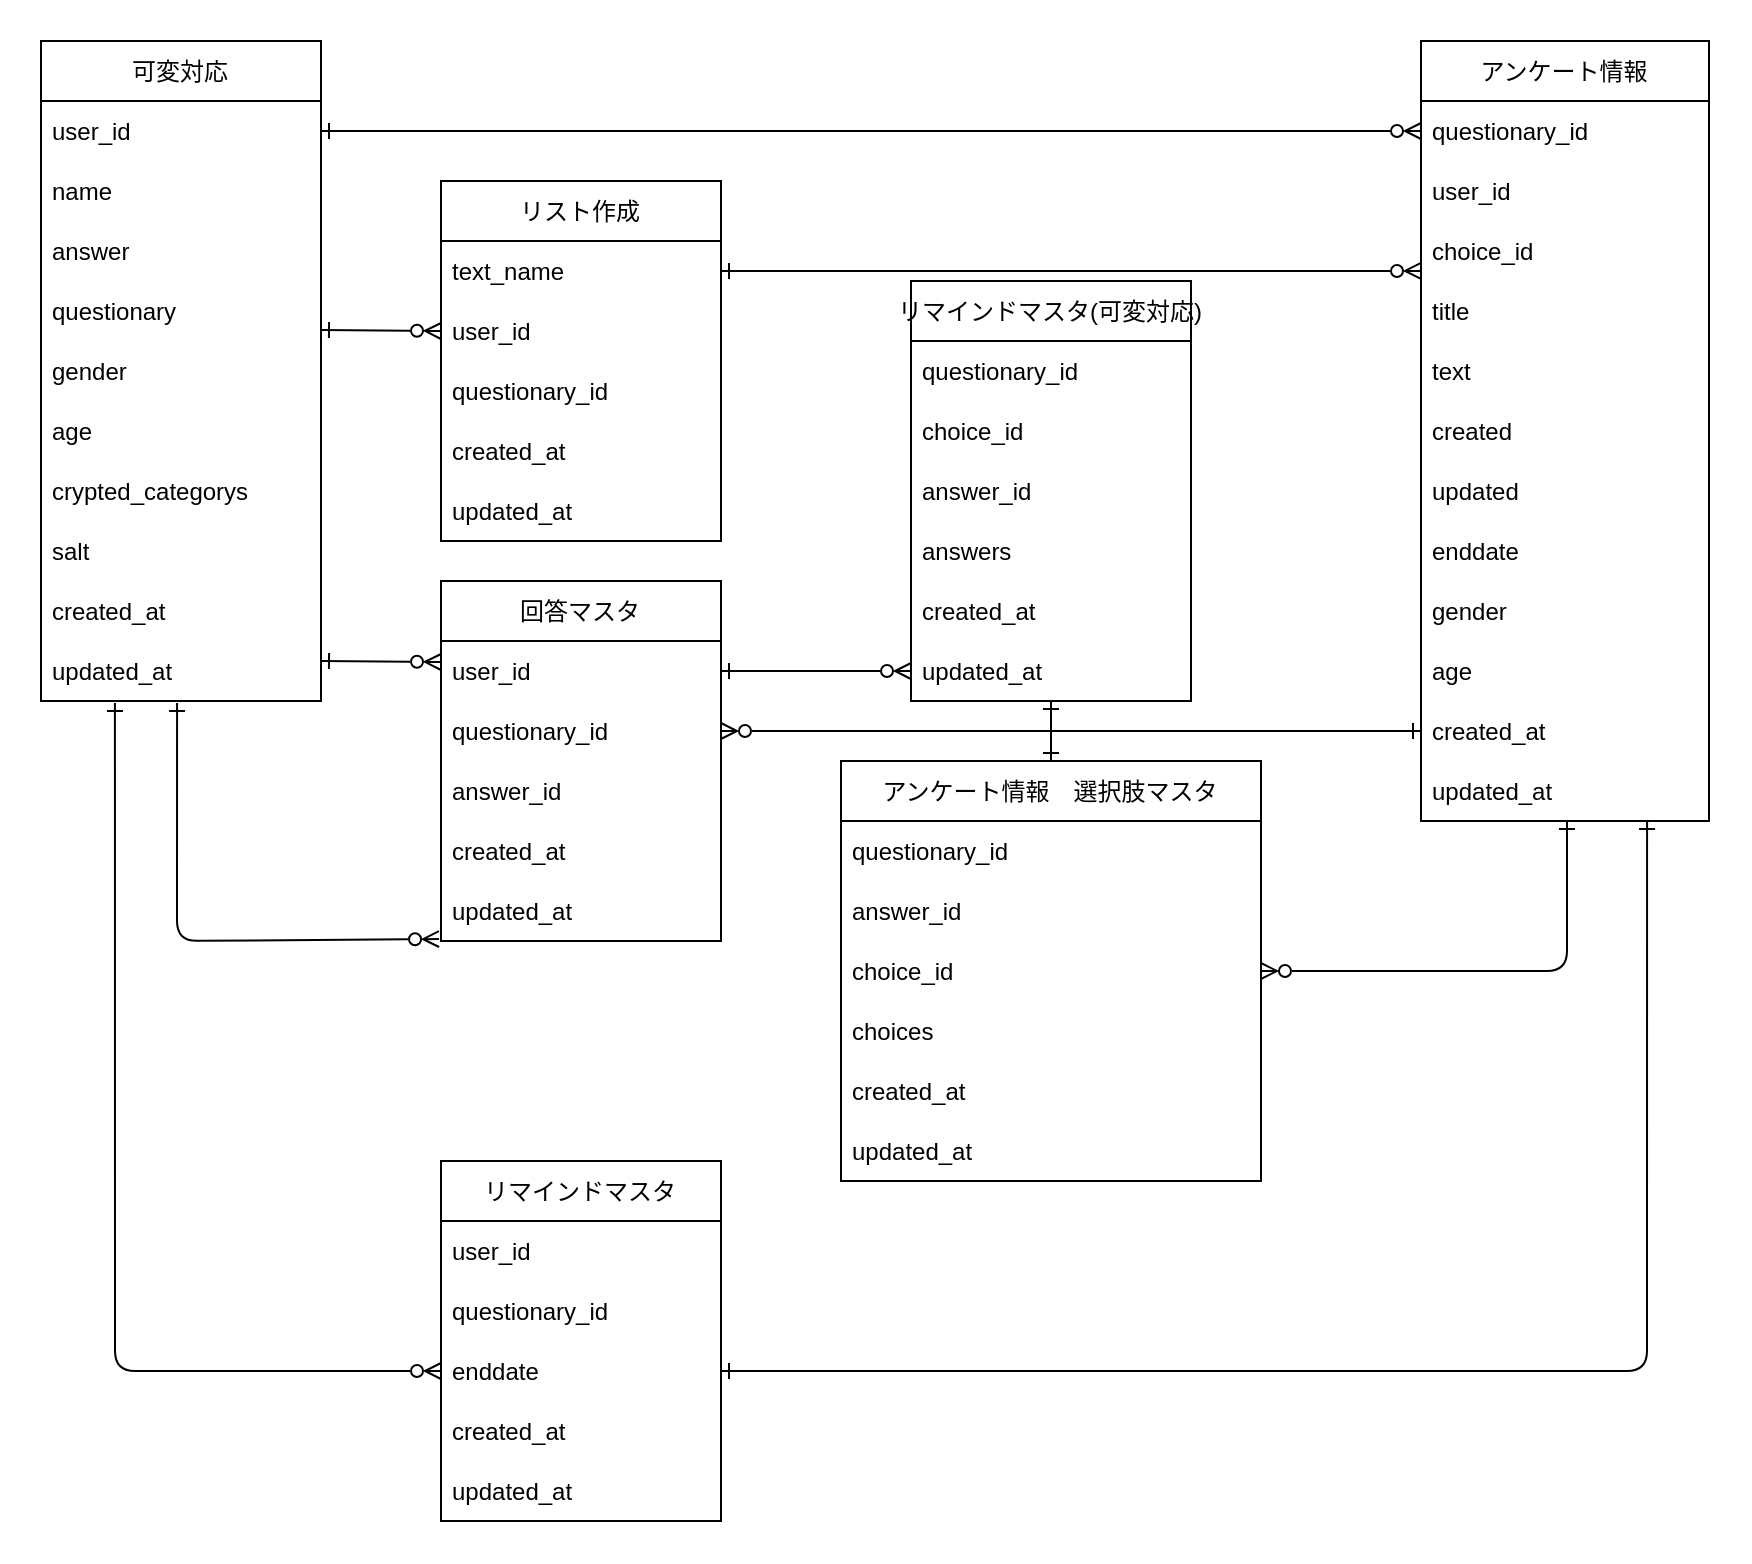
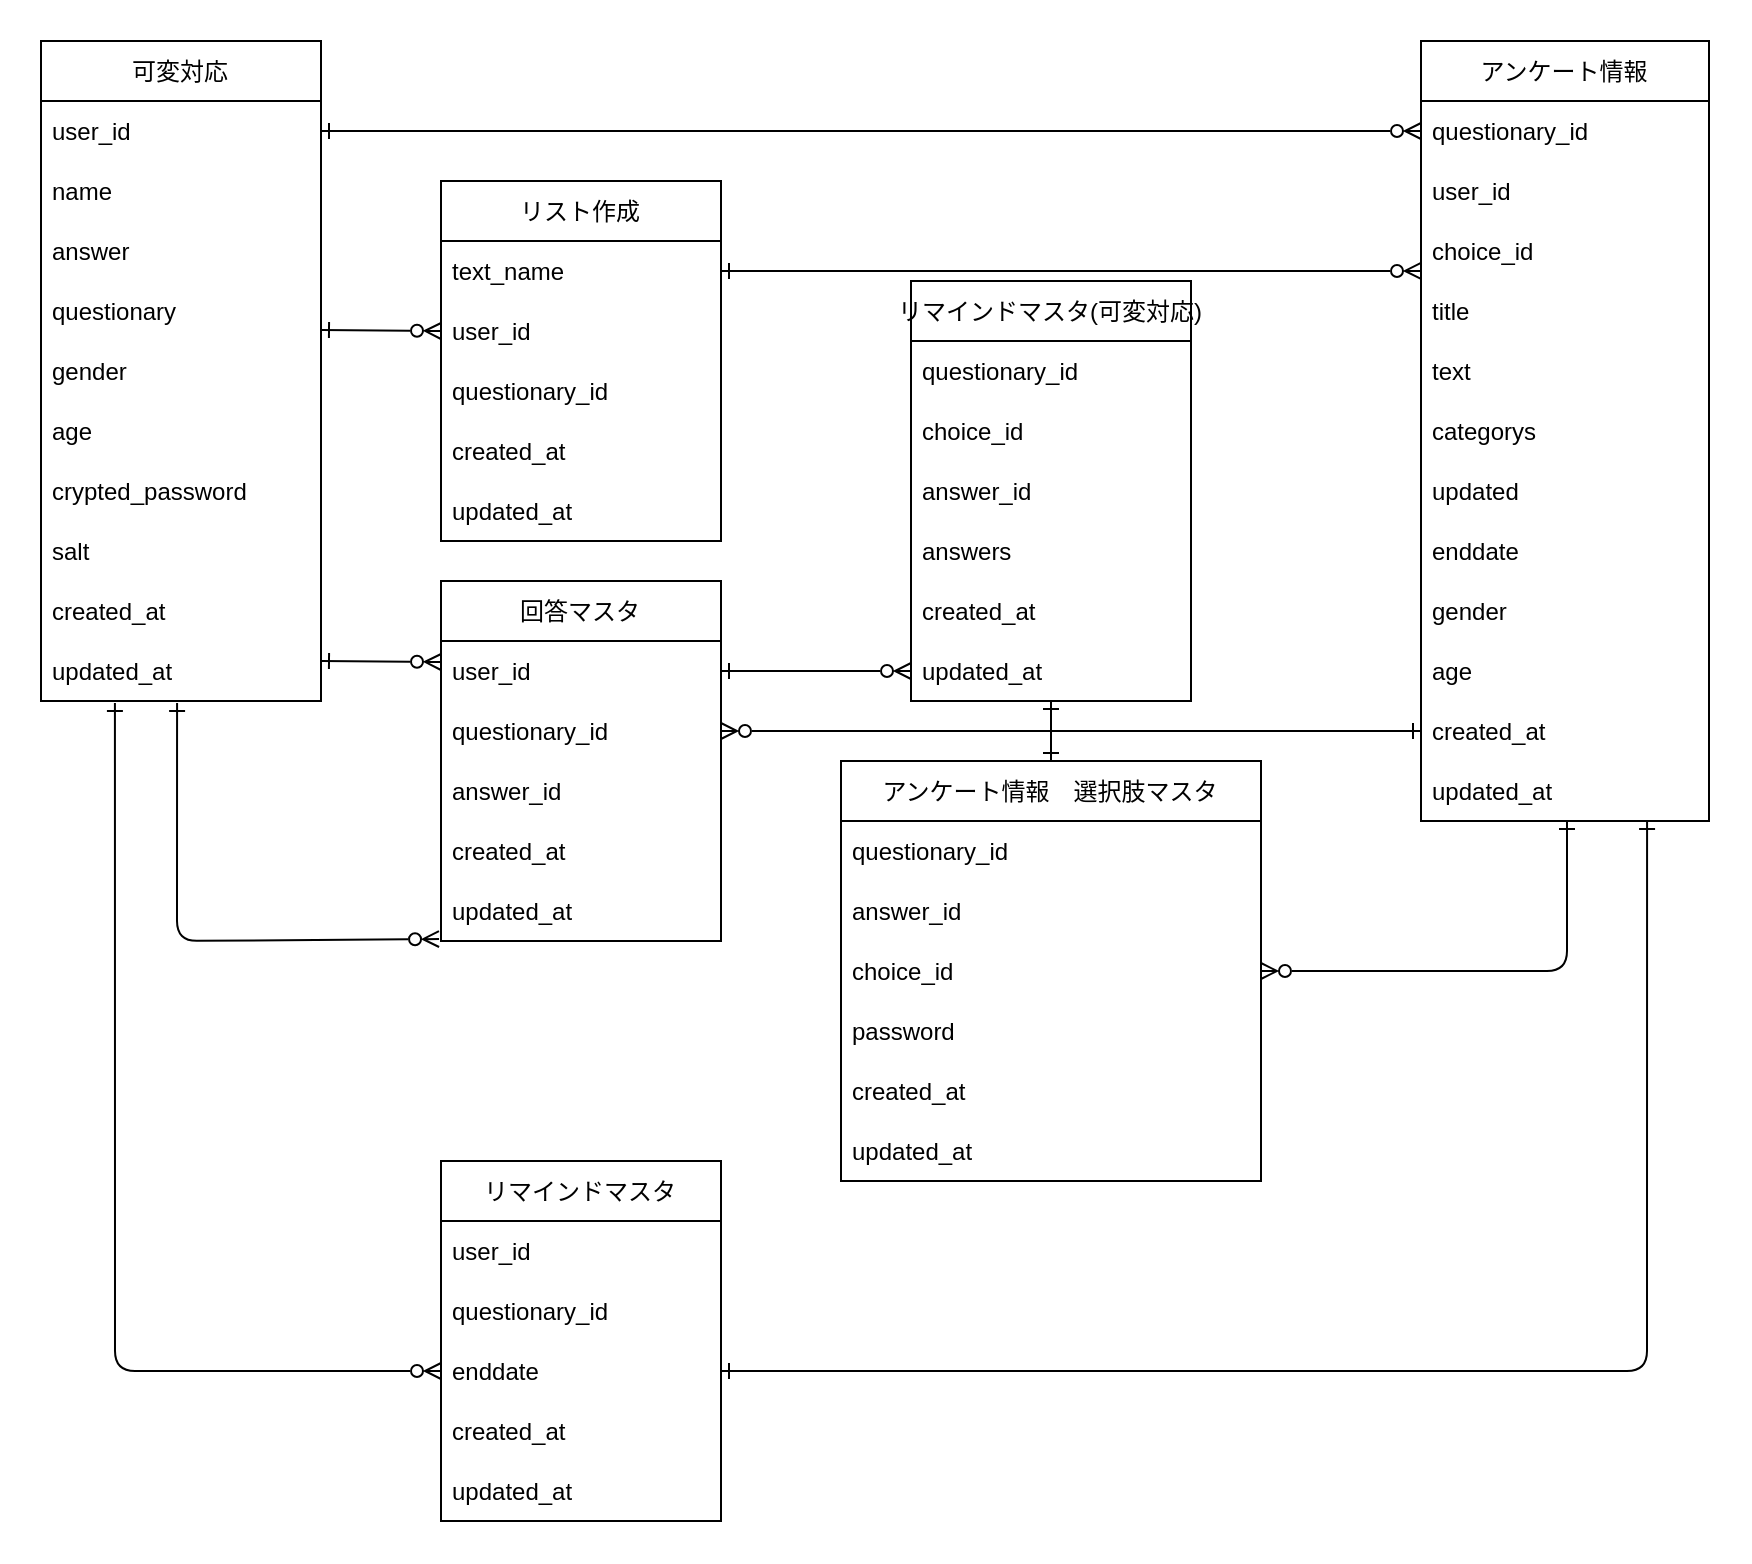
node "created": label "created" -> "categorys"
node "crypted_categorys": label "crypted_categorys" -> "crypted_password"
node "choices": label "choices" -> "password"
